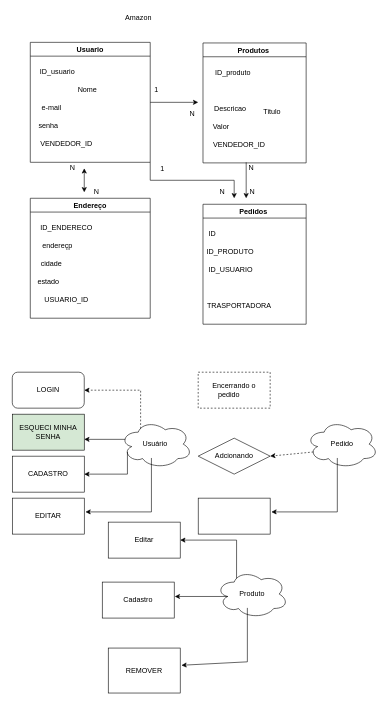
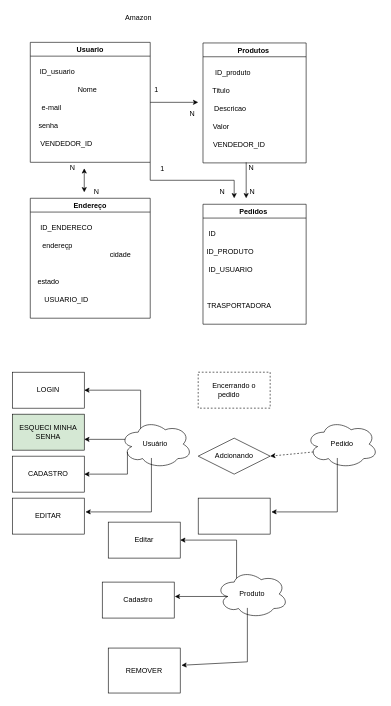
node "Titulo": moved (272, 112) -> (221, 91)
node "cidade": moved (51, 264) -> (120, 255)
node "LOGIN": shape rounded rectangle -> rectangle
edge "Usuário" -> "LOGIN": style dashed -> solid
